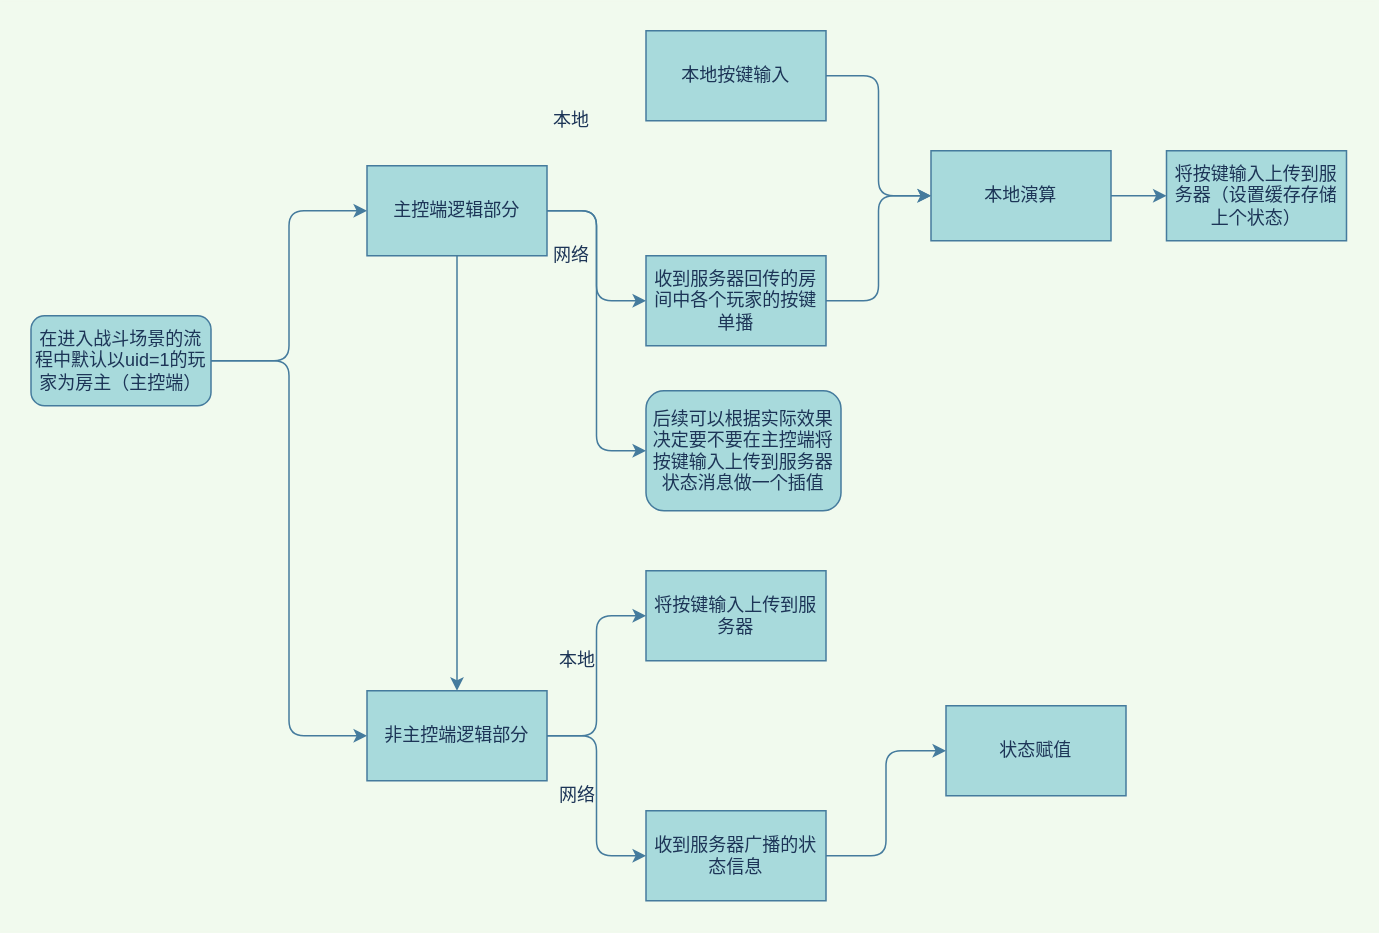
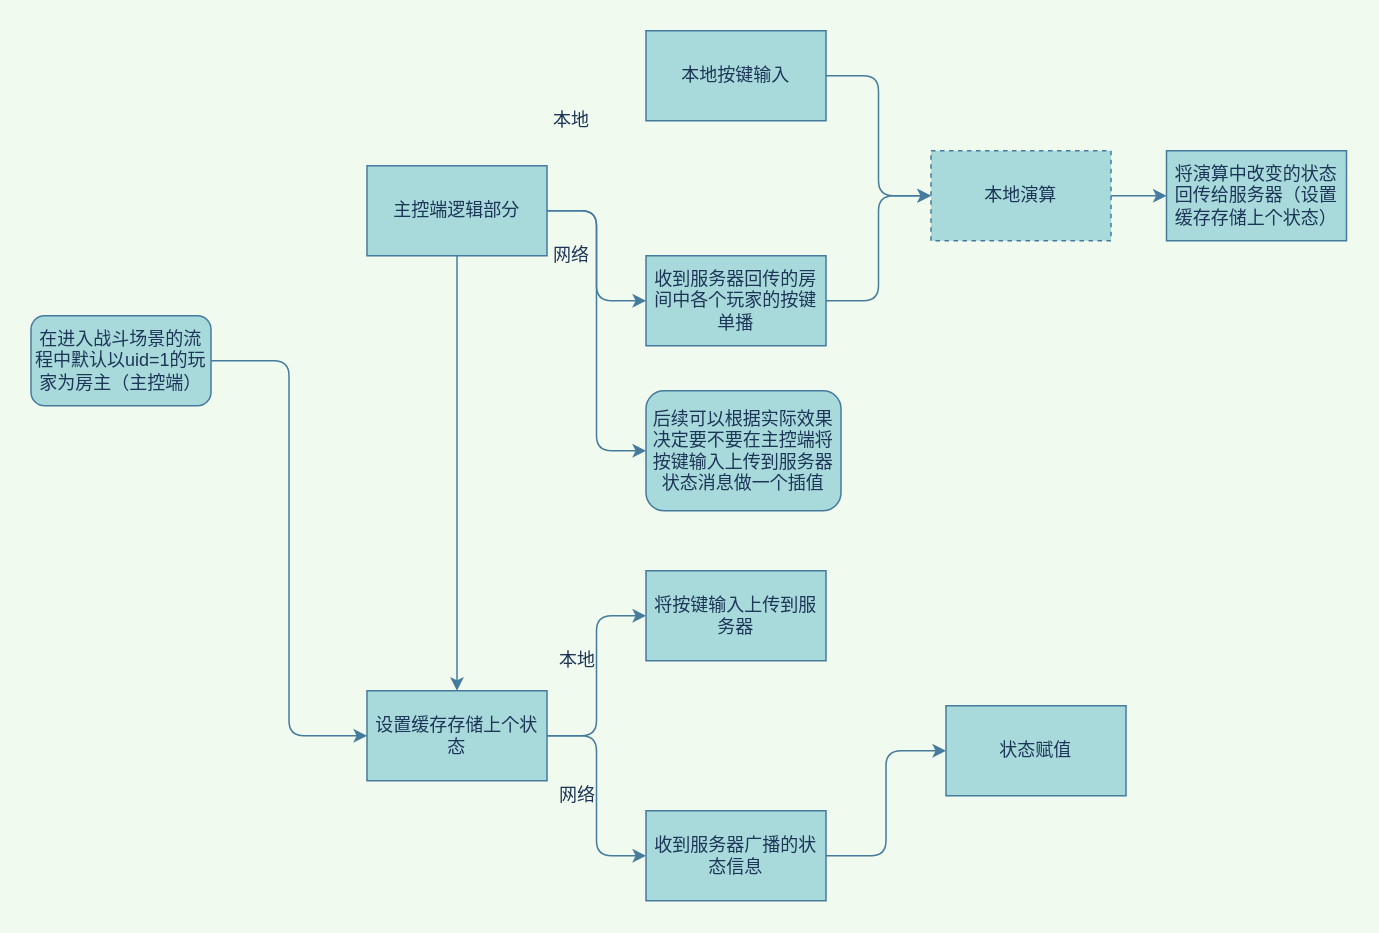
node "本地演算": style solid -> dashed
node "将按键输入上传到服务器（设置缓存存储上个状态）": label "将按键输入上传到服务器（设置缓存存储上个状态）" -> "将演算中改变的状态回传给服务器（设置缓存存储上个状态）"
edge "在进入战斗场景的流程中默认以uid=1的玩家为房主（主控端）" -> "主控端逻辑部分": removed
node "非主控端逻辑部分": label "非主控端逻辑部分" -> "设置缓存存储上个状态"
